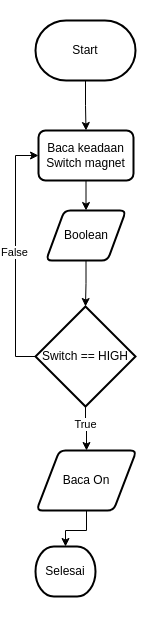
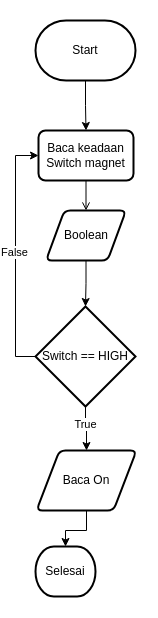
edge "Baca keadaan Switch magnet" -> "Boolean": arrowhead classic -> open
